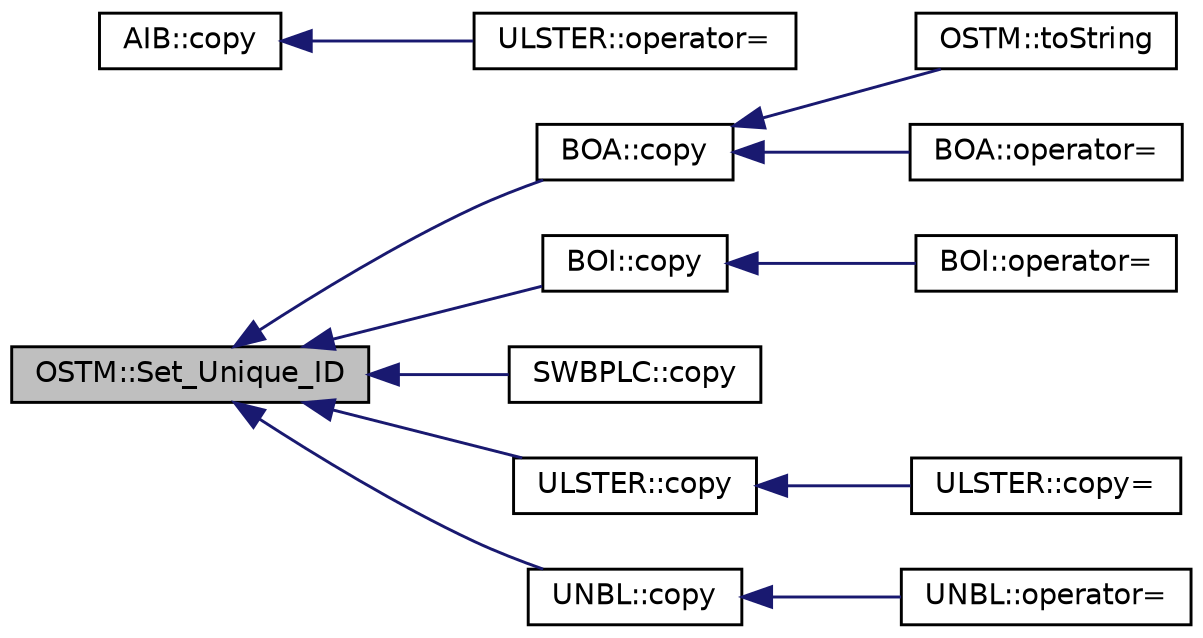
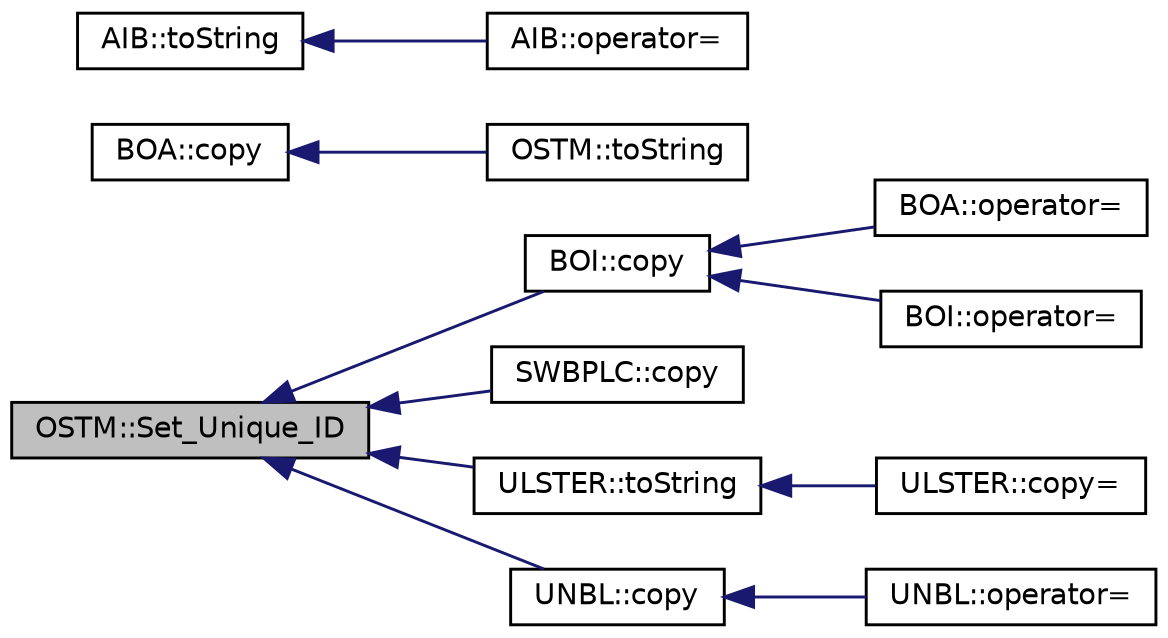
node "AIB::copy": label "AIB::copy" -> "AIB::toString"
node "ULSTER::operator=": label "ULSTER::operator=" -> "AIB::operator="
edge "BOA::operator=" -> "BOA::copy": now "BOA::operator=" -> "BOI::copy"
edge "BOA::copy" -> "OSTM::Set_Unique_ID": removed
node "ULSTER::copy": label "ULSTER::copy" -> "ULSTER::toString"
